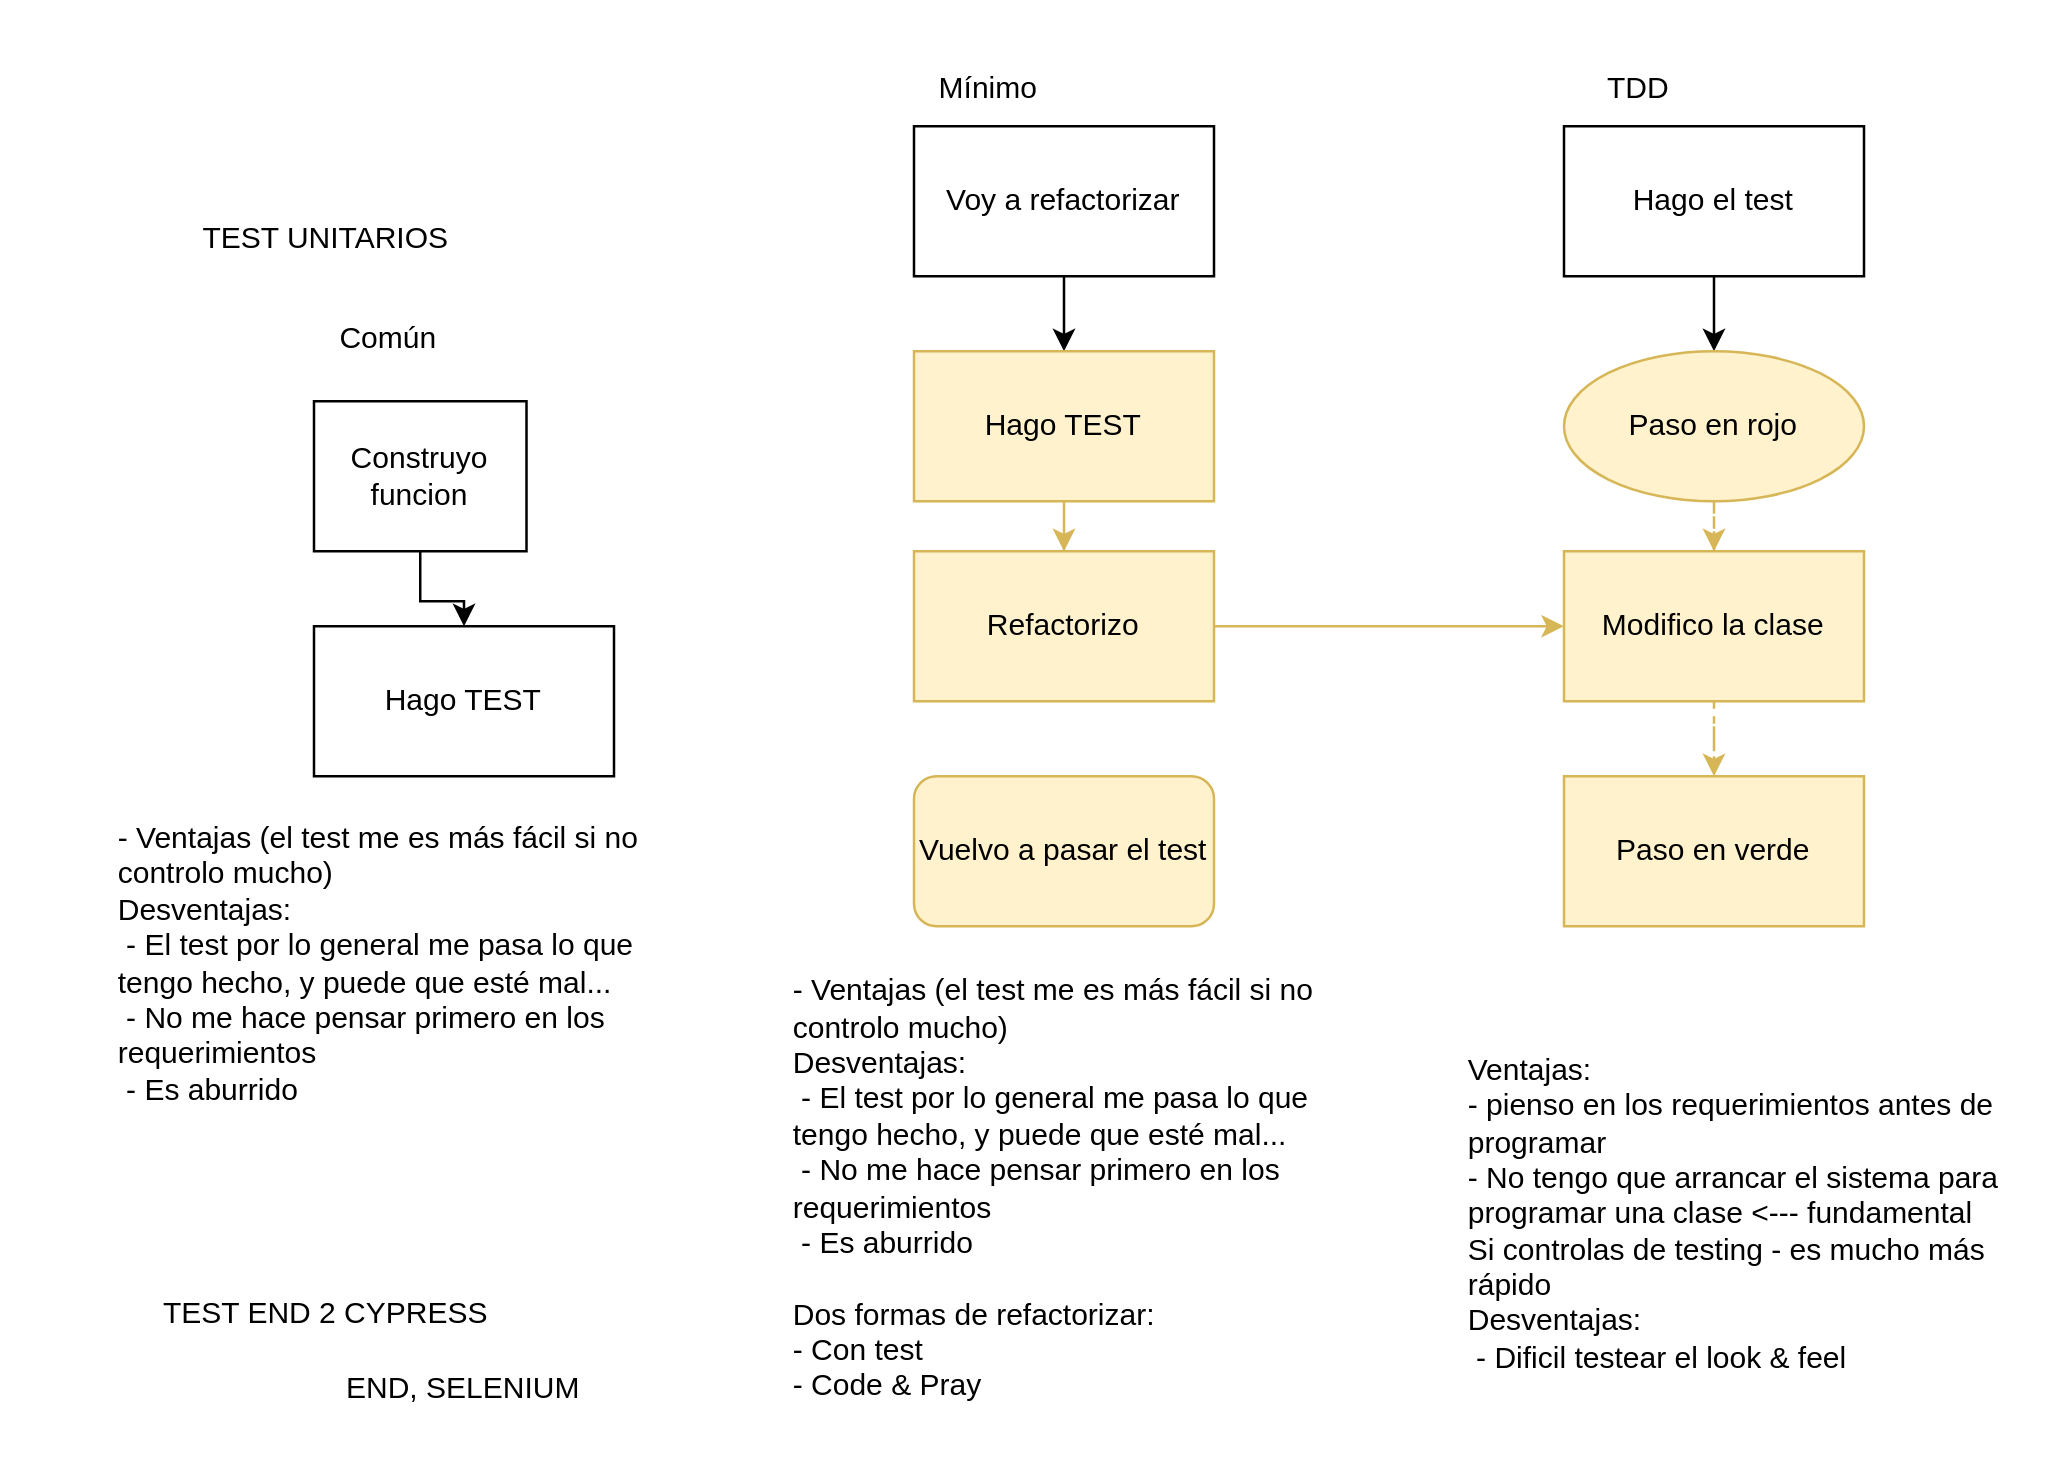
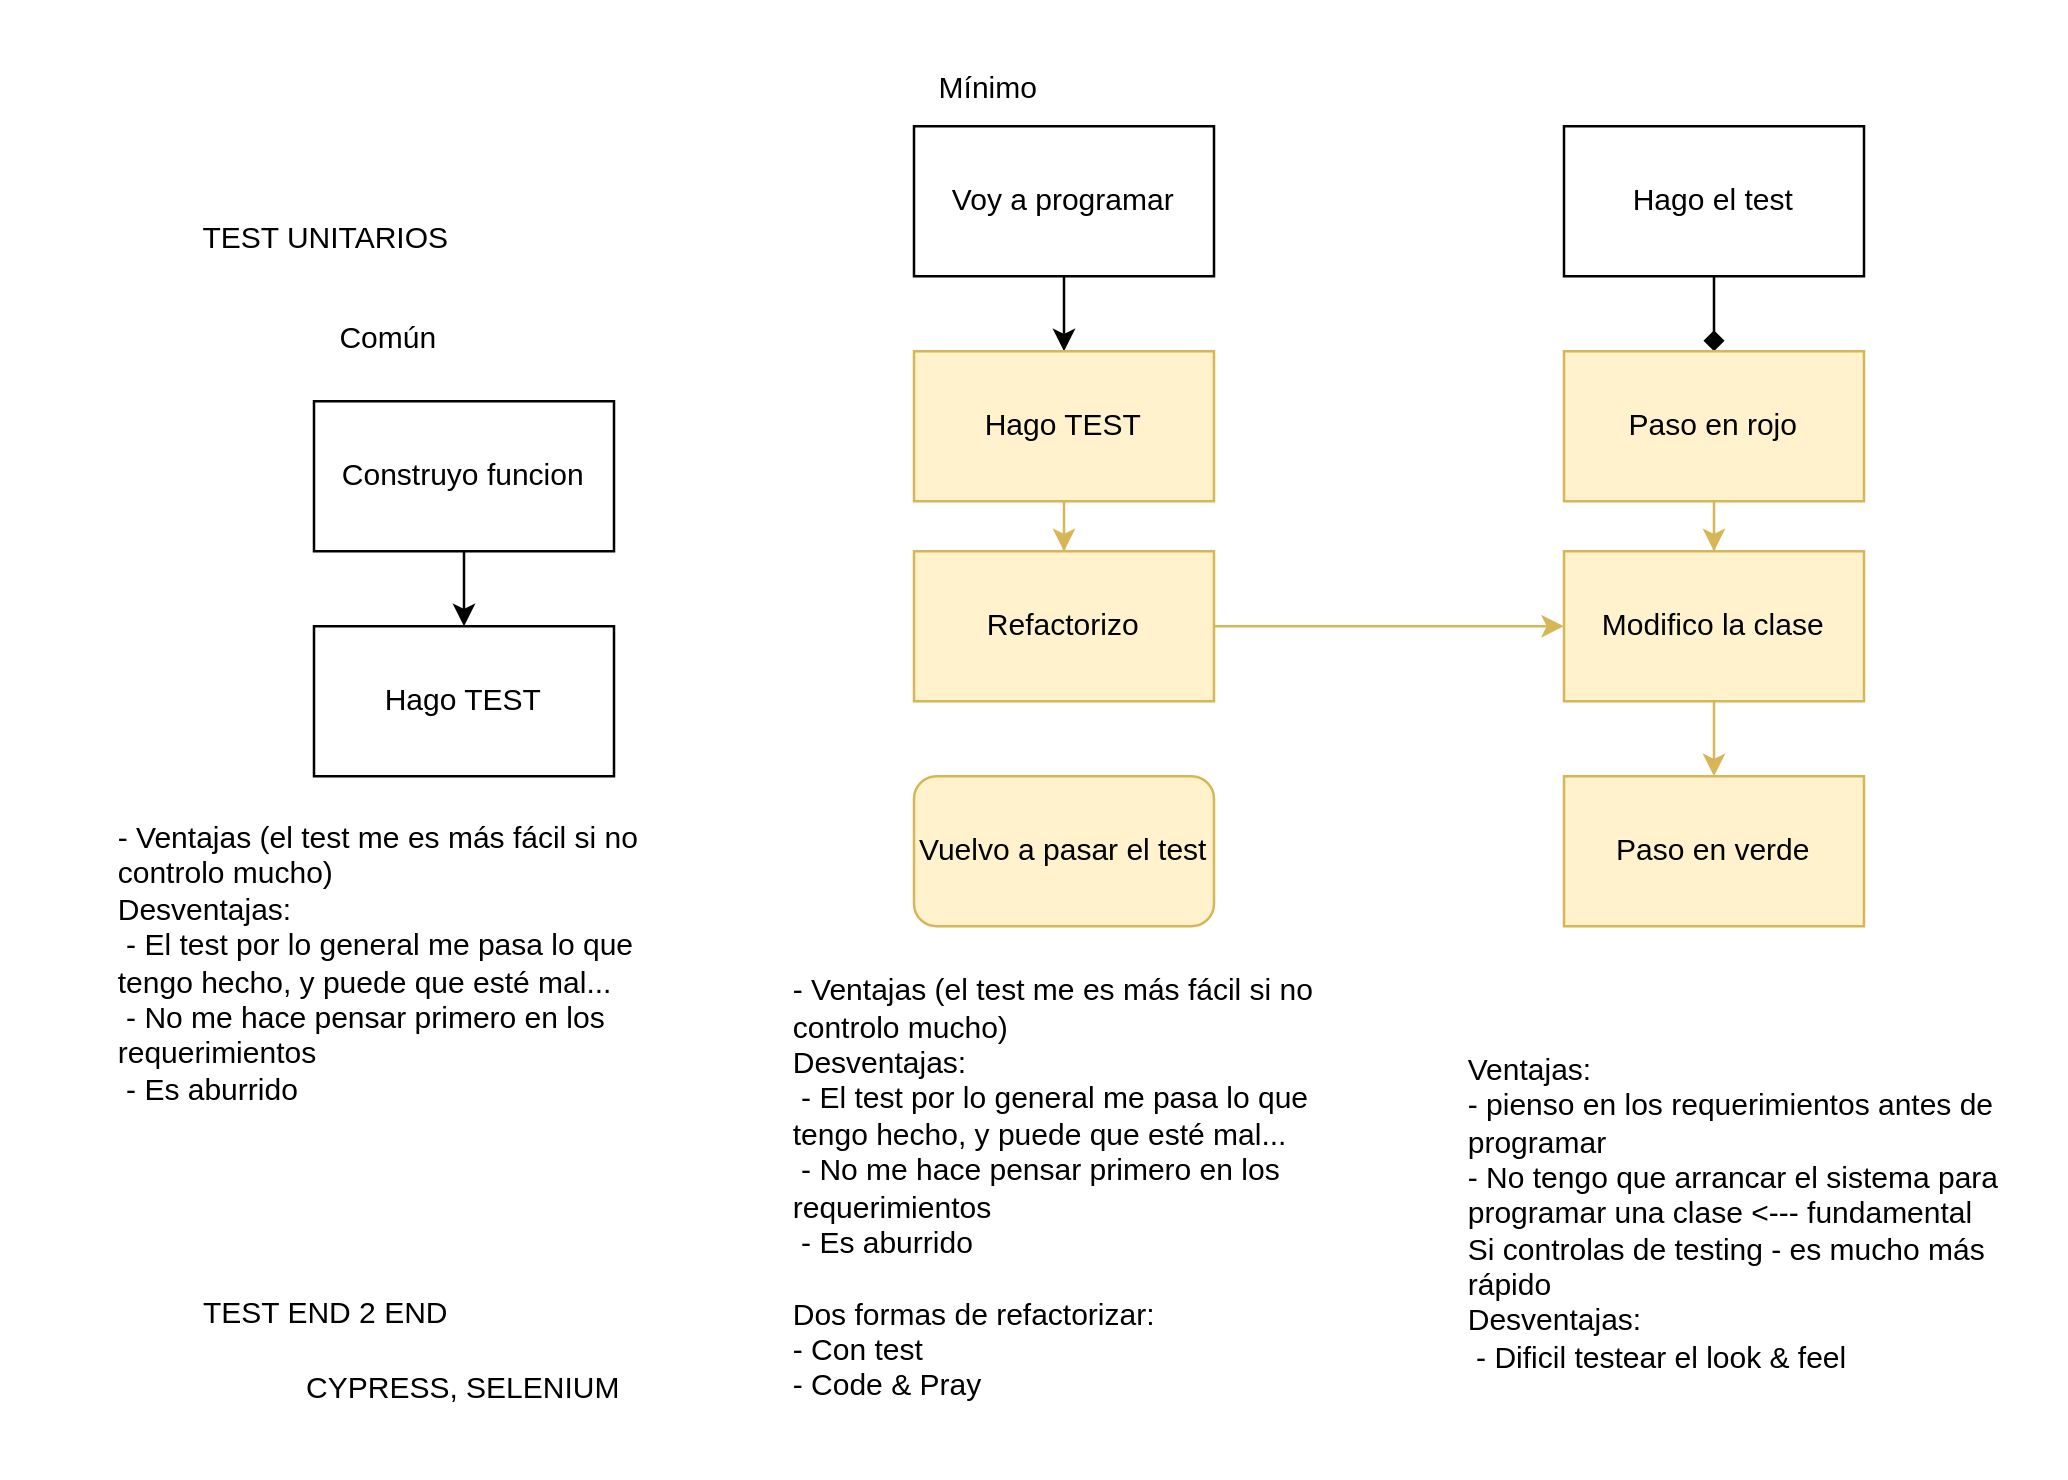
node "TDD": removed
node "Voy a refactorizar": label "Voy a refactorizar" -> "Voy a programar"
edge "Hago el test" -> "Paso en rojo": arrowhead classic -> diamond
node "Paso en rojo": shape ellipse -> rectangle
node "Construyo funcion": size 213x150 -> 300x150
edge "Paso en rojo" -> "Modifico la clase": style dashed -> solid
edge "Modifico la clase" -> "Paso en verde": style dashed -> solid
node "TEST END 2 CYPRESS": label "TEST END 2 CYPRESS" -> "TEST END 2 END"
node "END, SELENIUM": label "END, SELENIUM" -> "CYPRESS, SELENIUM"
